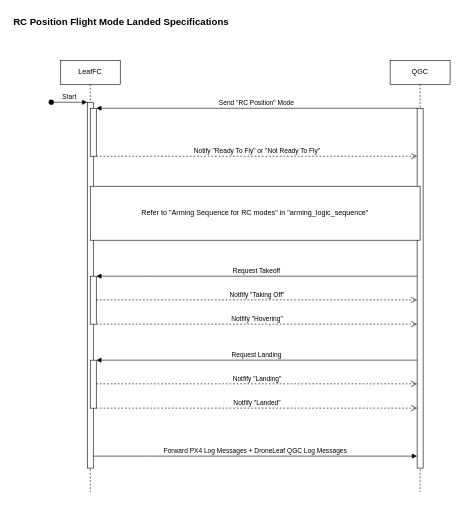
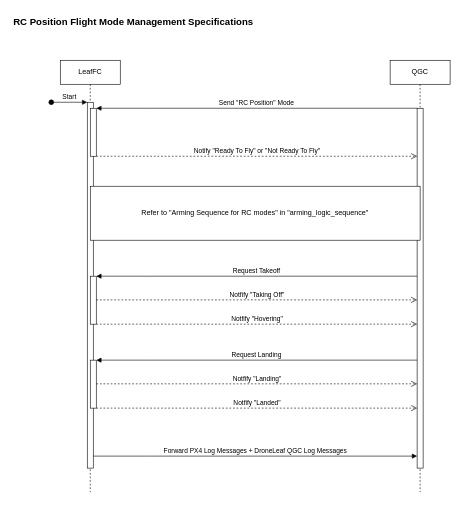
node "RC Position Flight Mode Landed Specifications": label "RC Position Flight Mode Landed Specifications" -> "RC Position Flight Mode Management Specifications"
